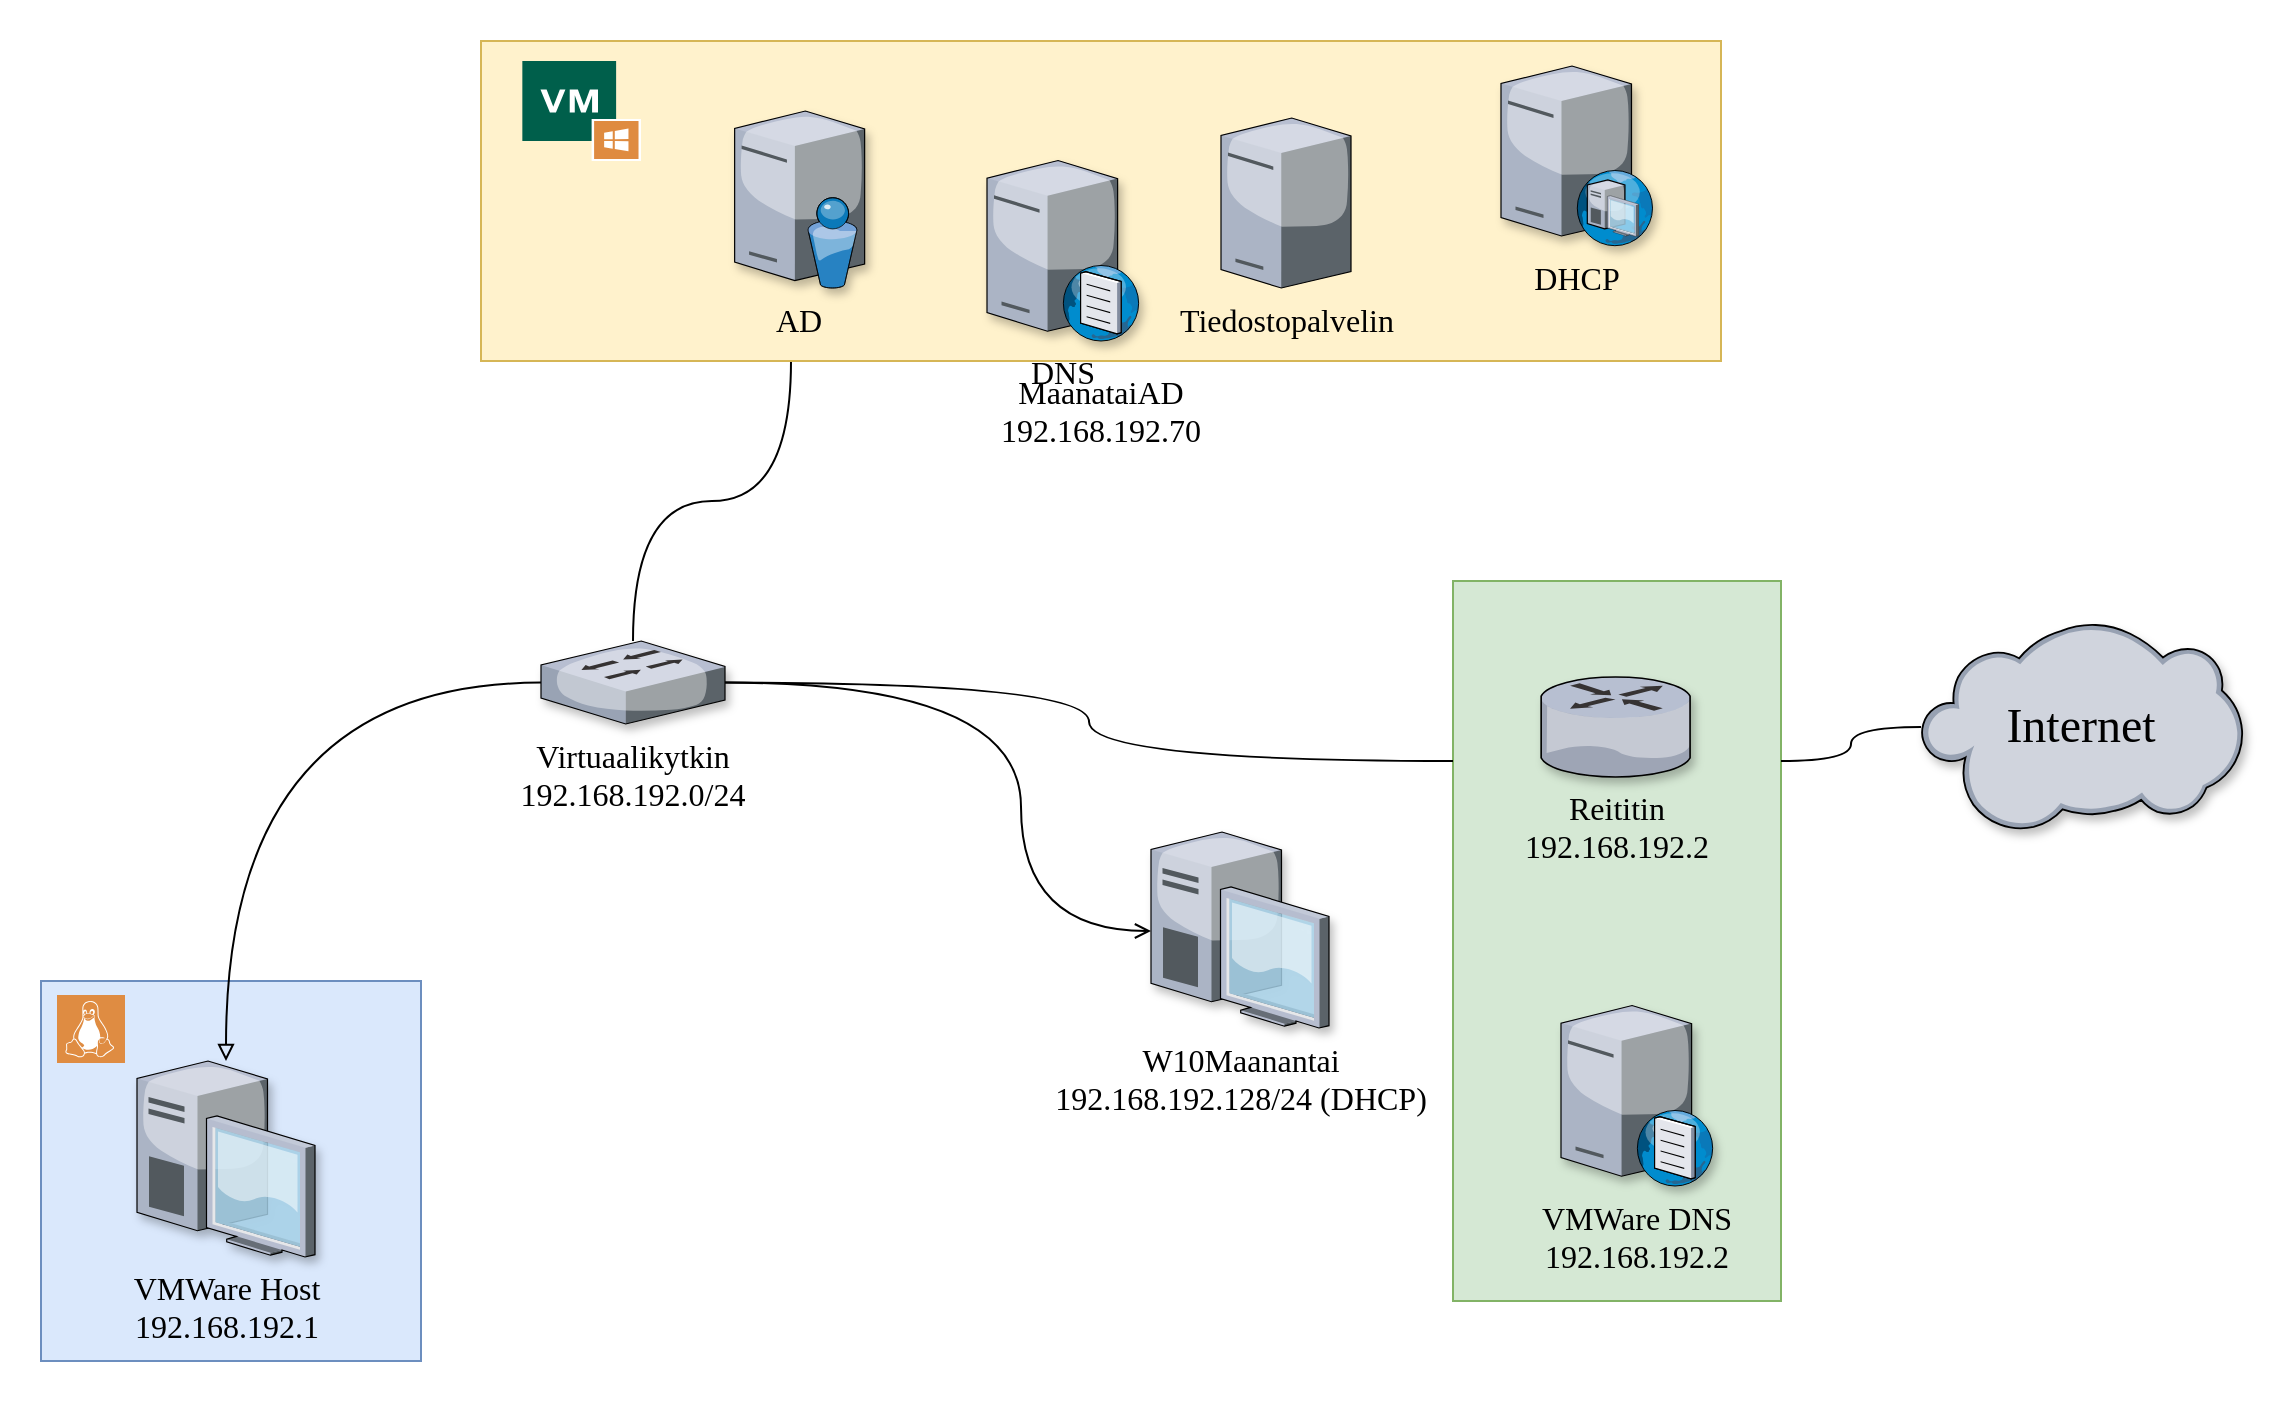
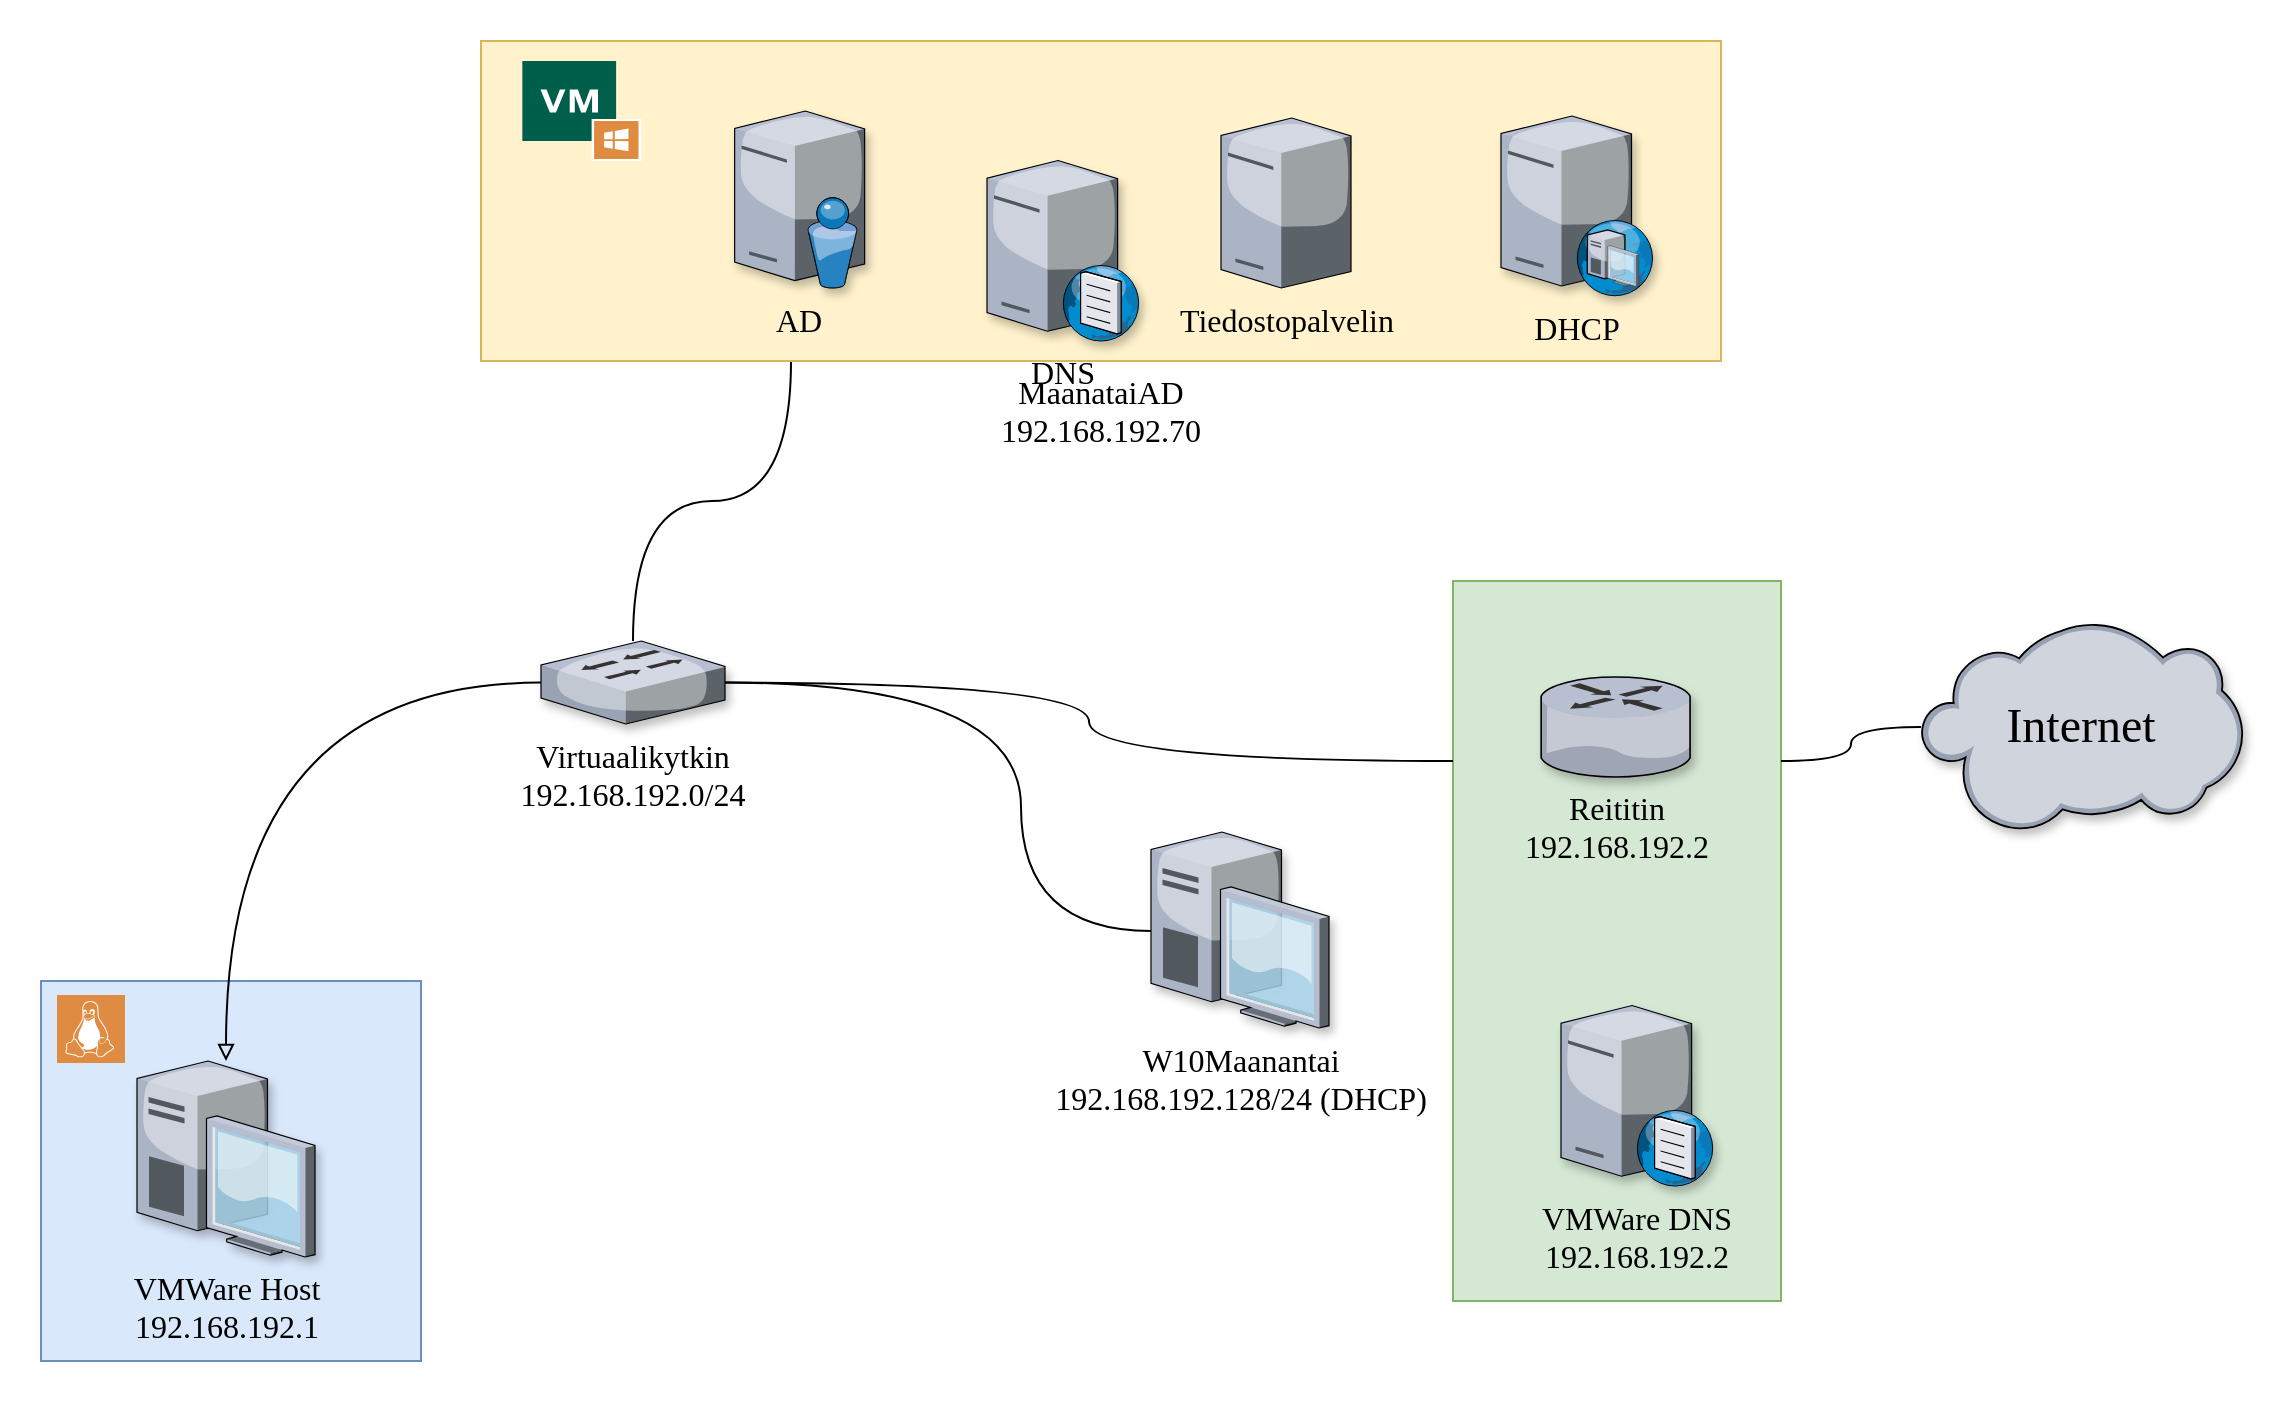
node "DHCP": moved (1577, 156) -> (1577, 206)
edge "Virtuaalikytkin 192.168.192.0/24" -> "W10Maanantai 192.168.192.128/24 (DHCP)": arrowhead open -> none
